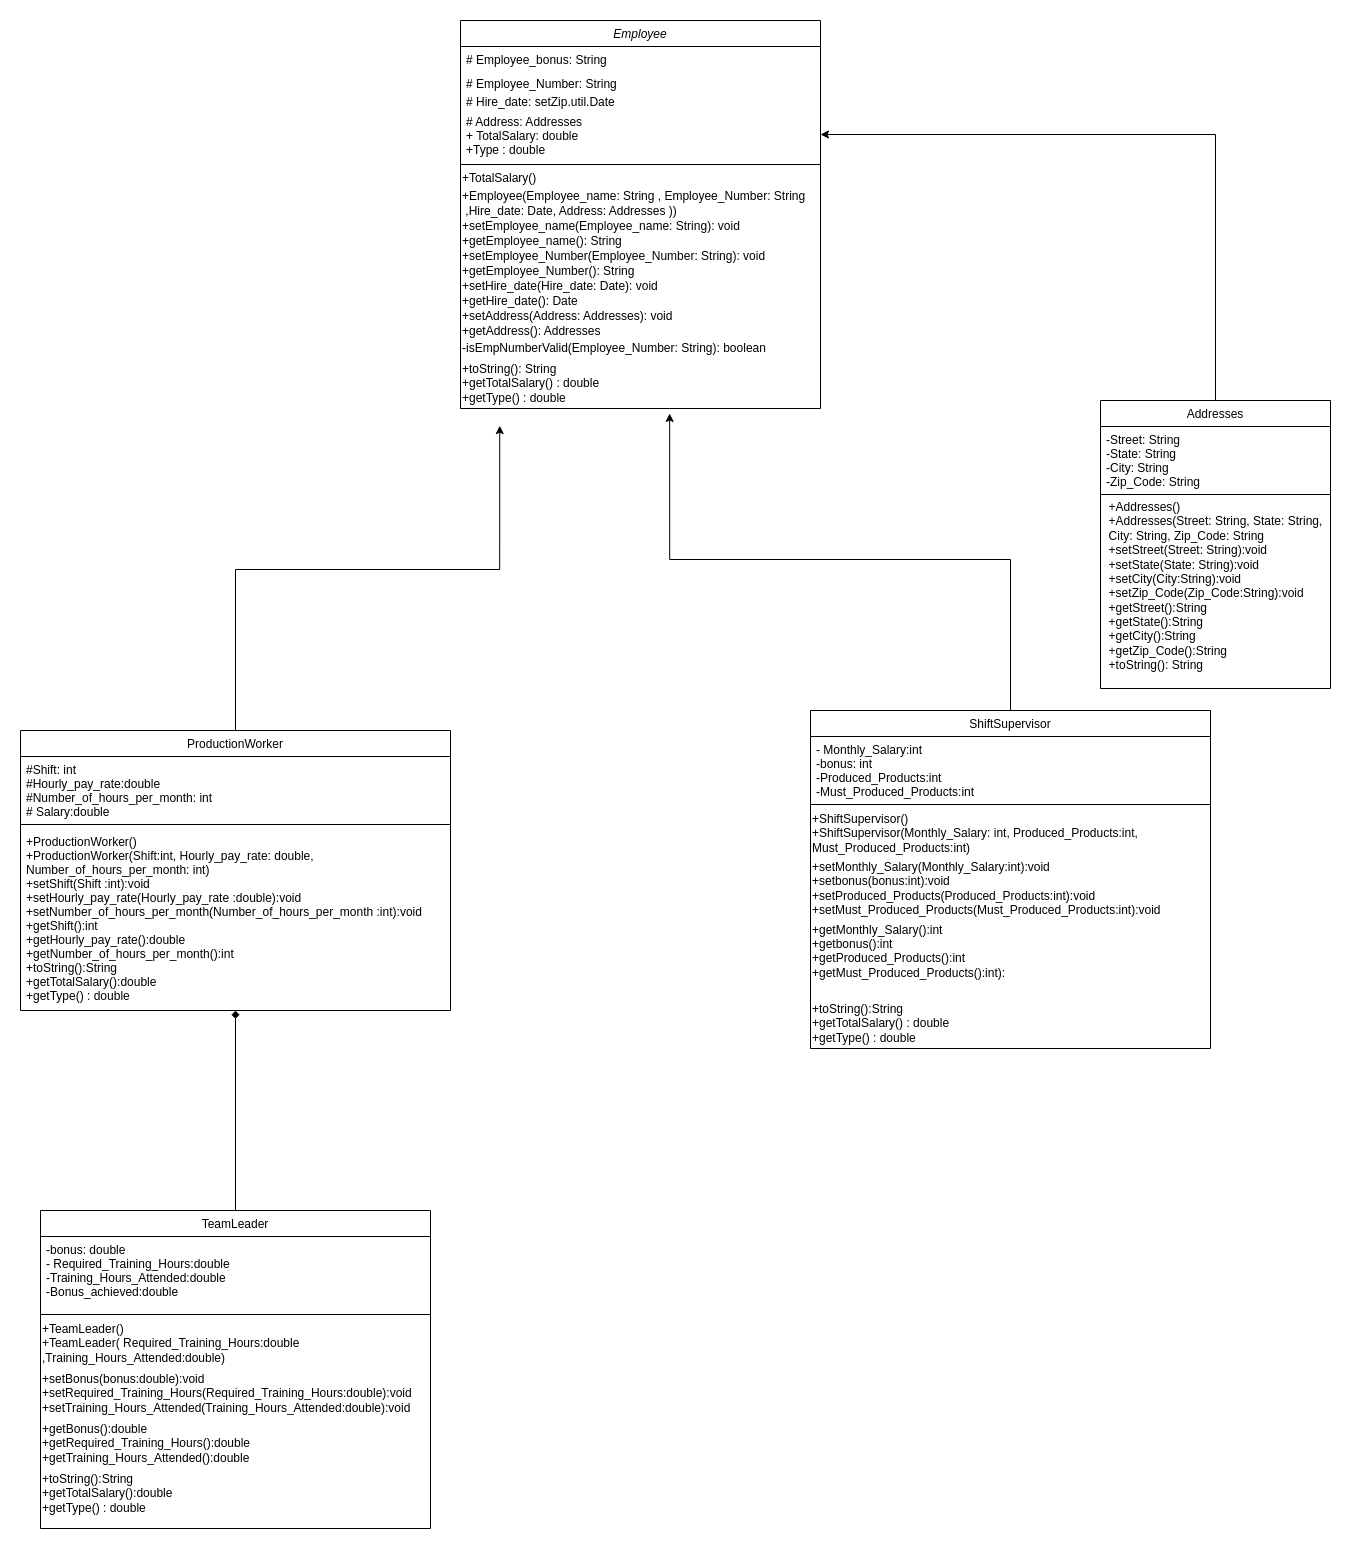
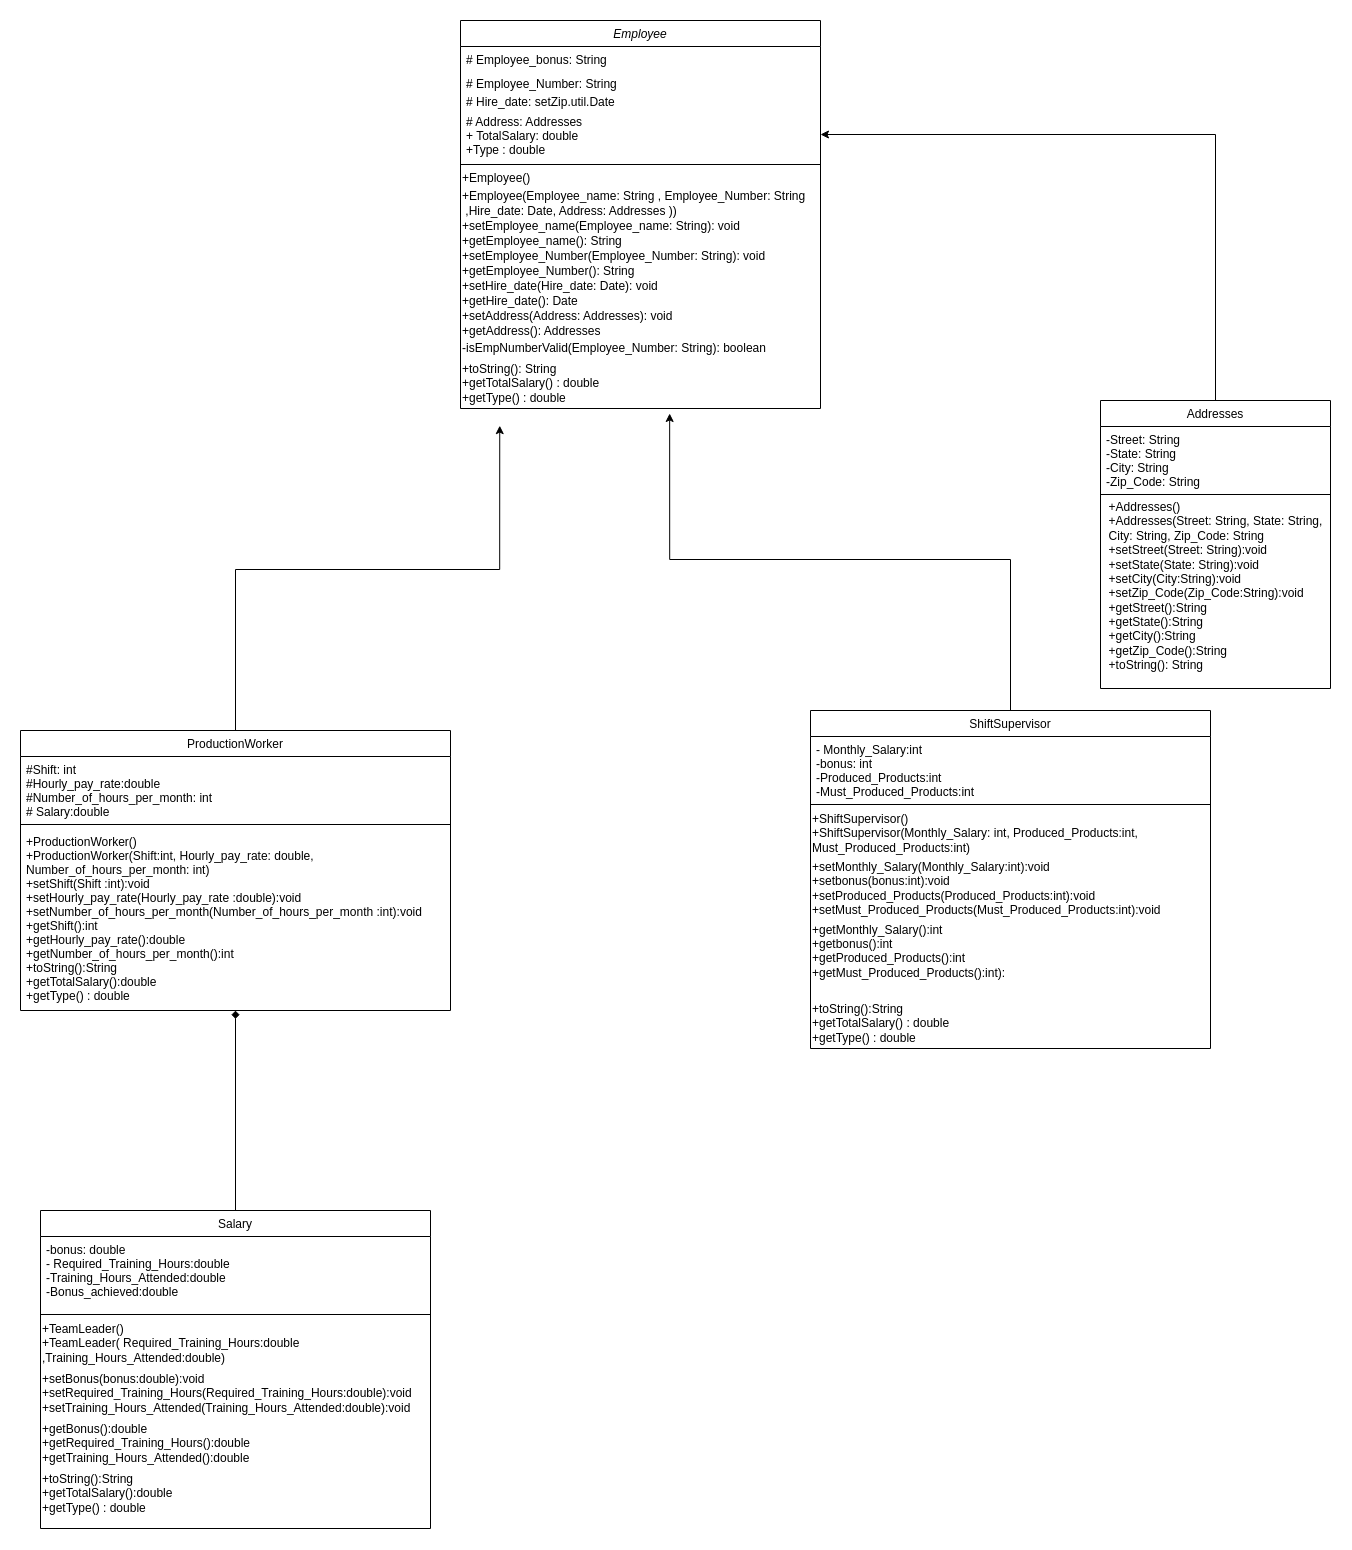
node "+TotalSalary()": label "+TotalSalary()" -> "+Employee()"
node "TeamLeader": label "TeamLeader" -> "Salary"
